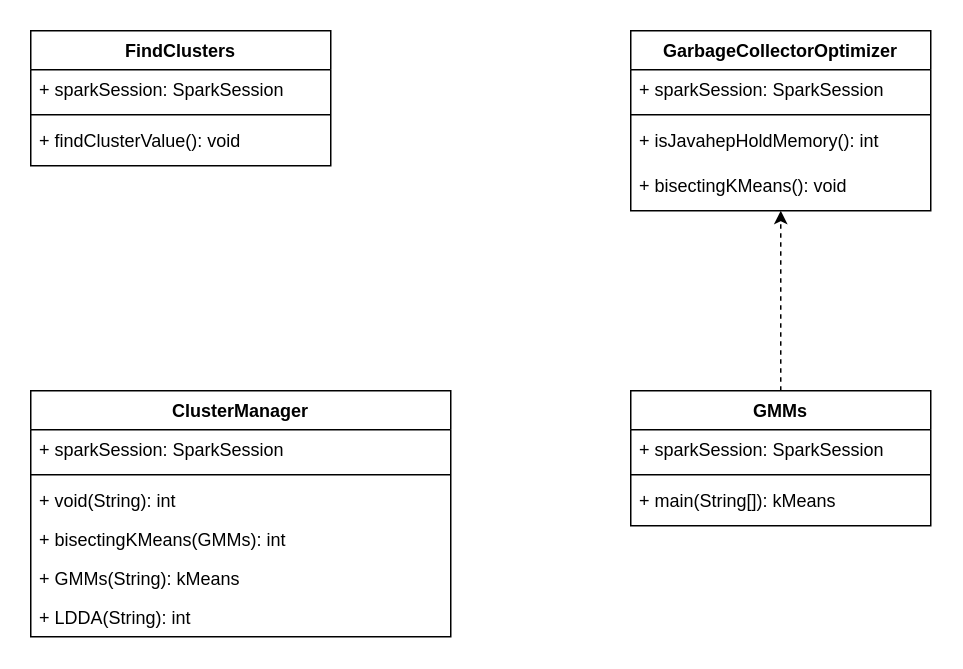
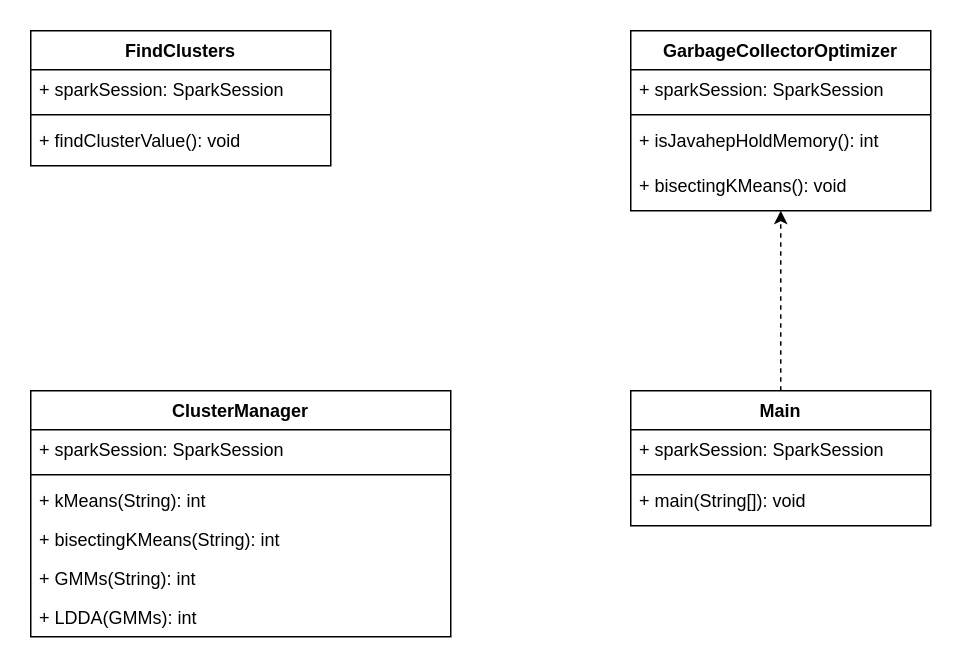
node "GMMs": label "GMMs" -> "Main"
node "+ void(String): int": label "+ void(String): int" -> "+ kMeans(String): int"
node "+ main(String[]): kMeans": label "+ main(String[]): kMeans" -> "+ main(String[]): void"
node "+ bisectingKMeans(GMMs): int": label "+ bisectingKMeans(GMMs): int" -> "+ bisectingKMeans(String): int"
node "+ GMMs(String): kMeans": label "+ GMMs(String): kMeans" -> "+ GMMs(String): int"
node "+ LDDA(String): int": label "+ LDDA(String): int" -> "+ LDDA(GMMs): int"
